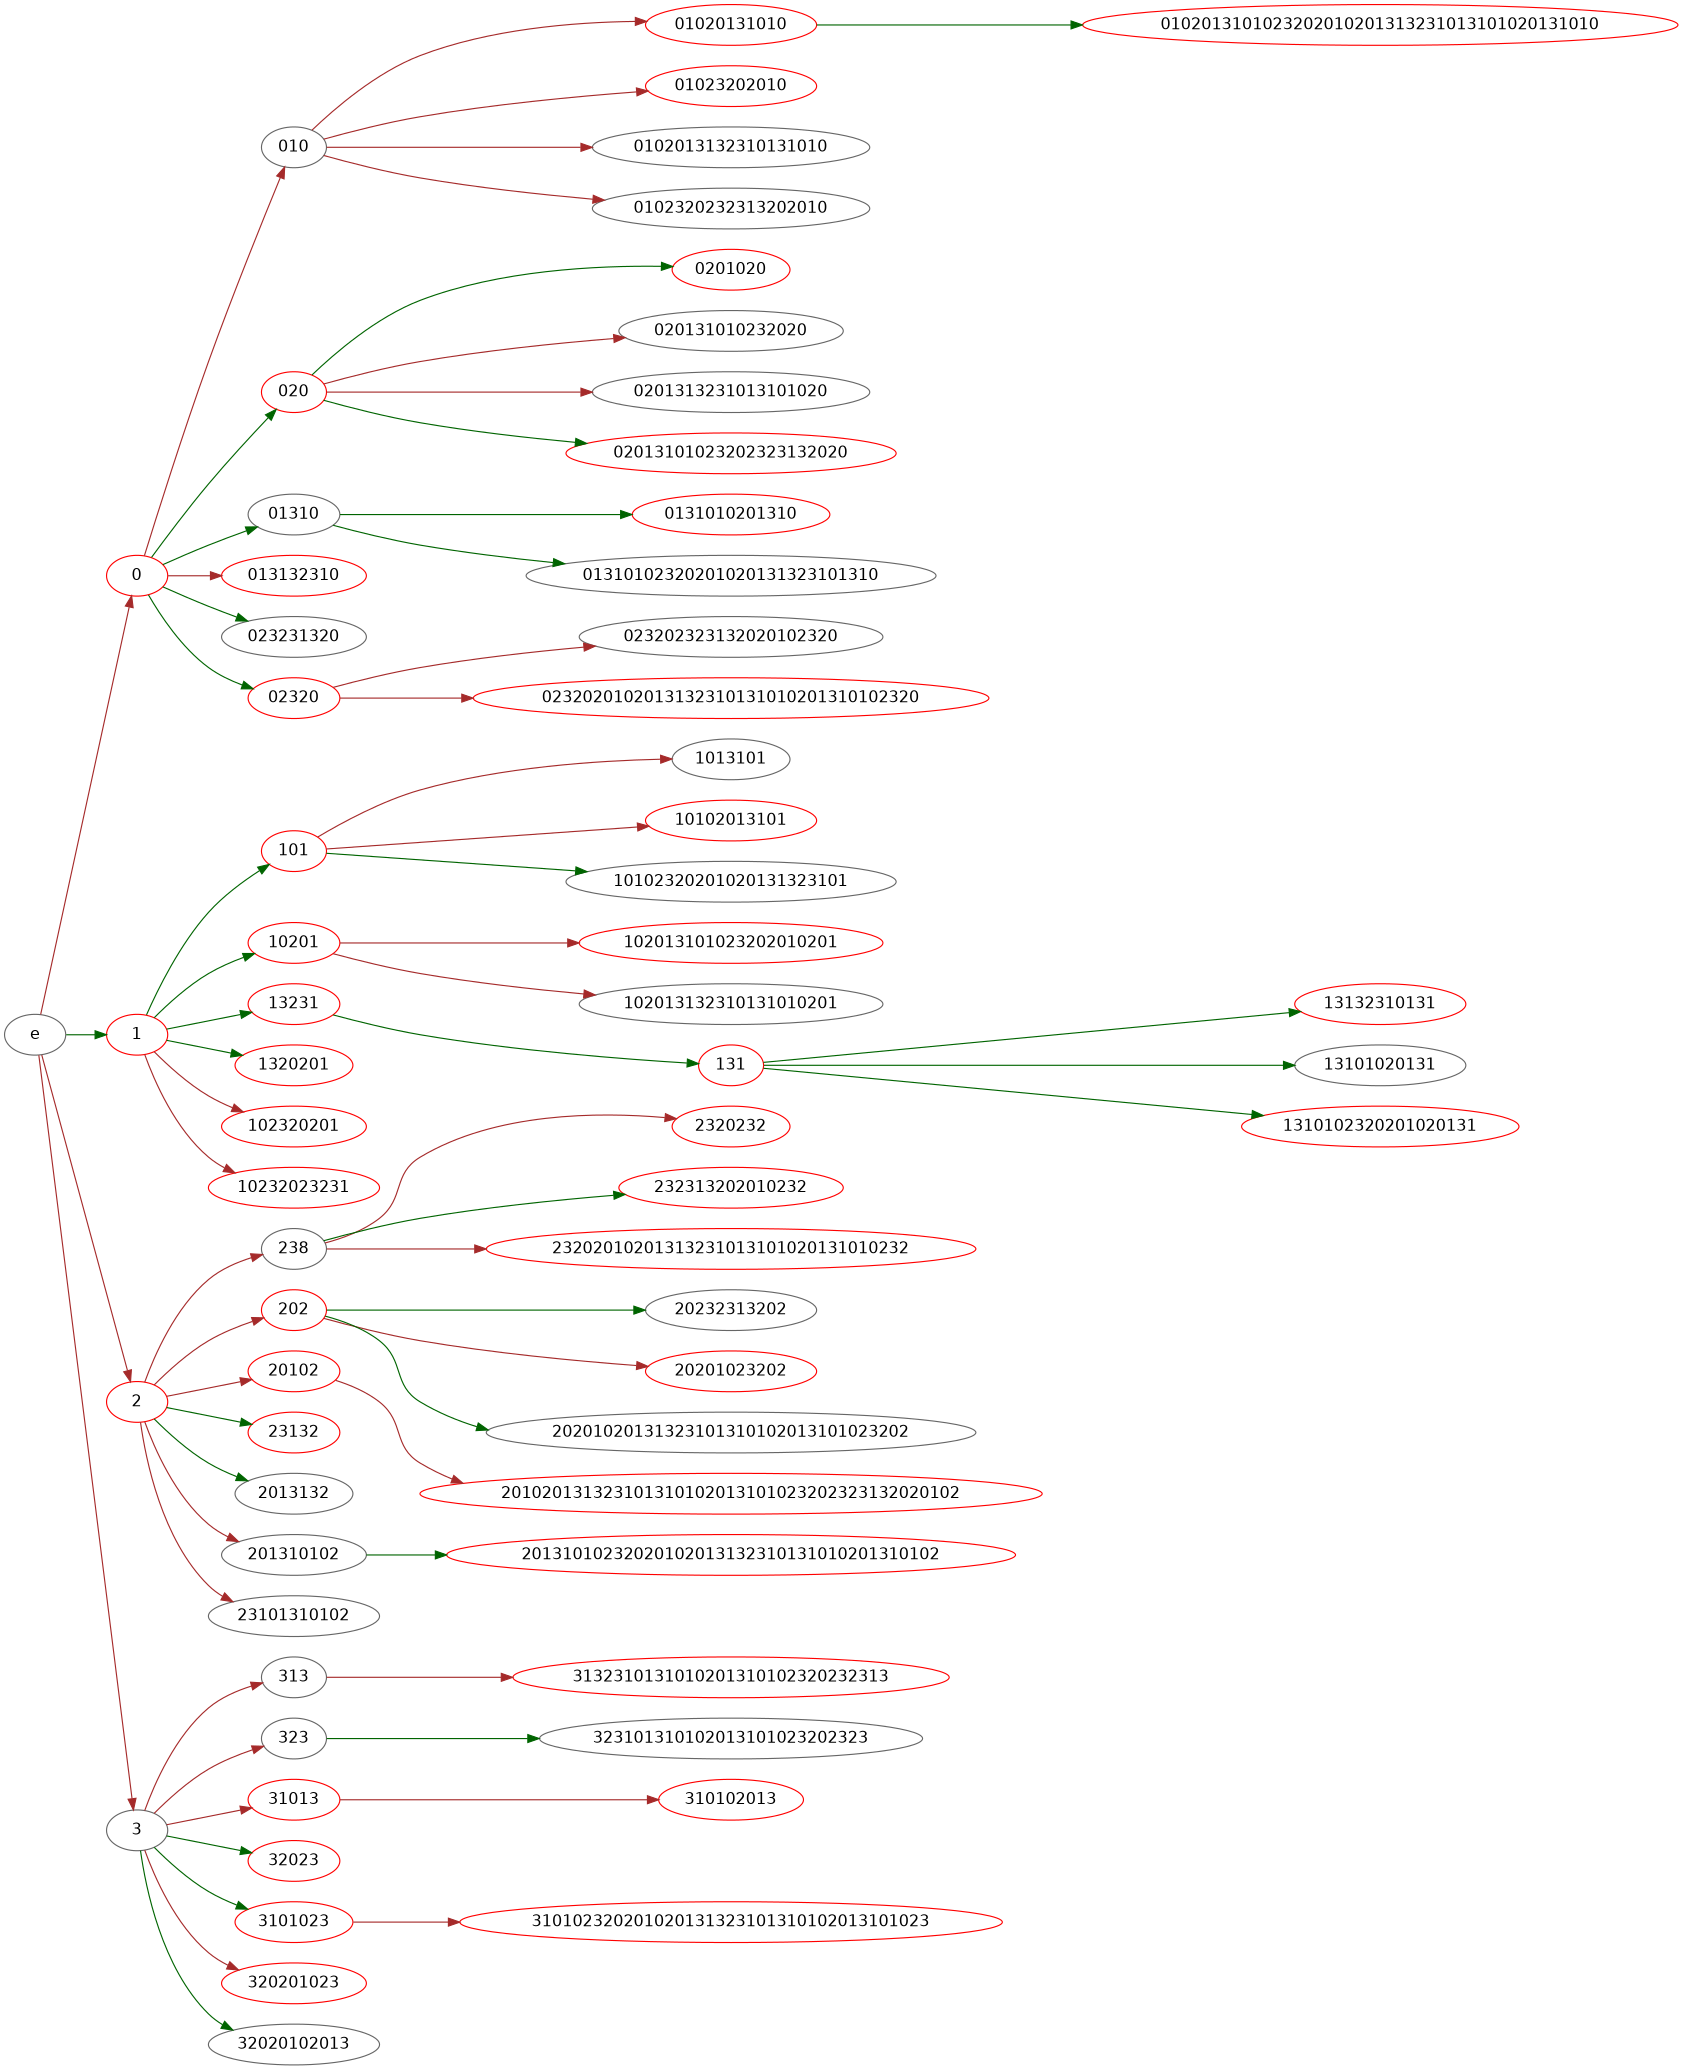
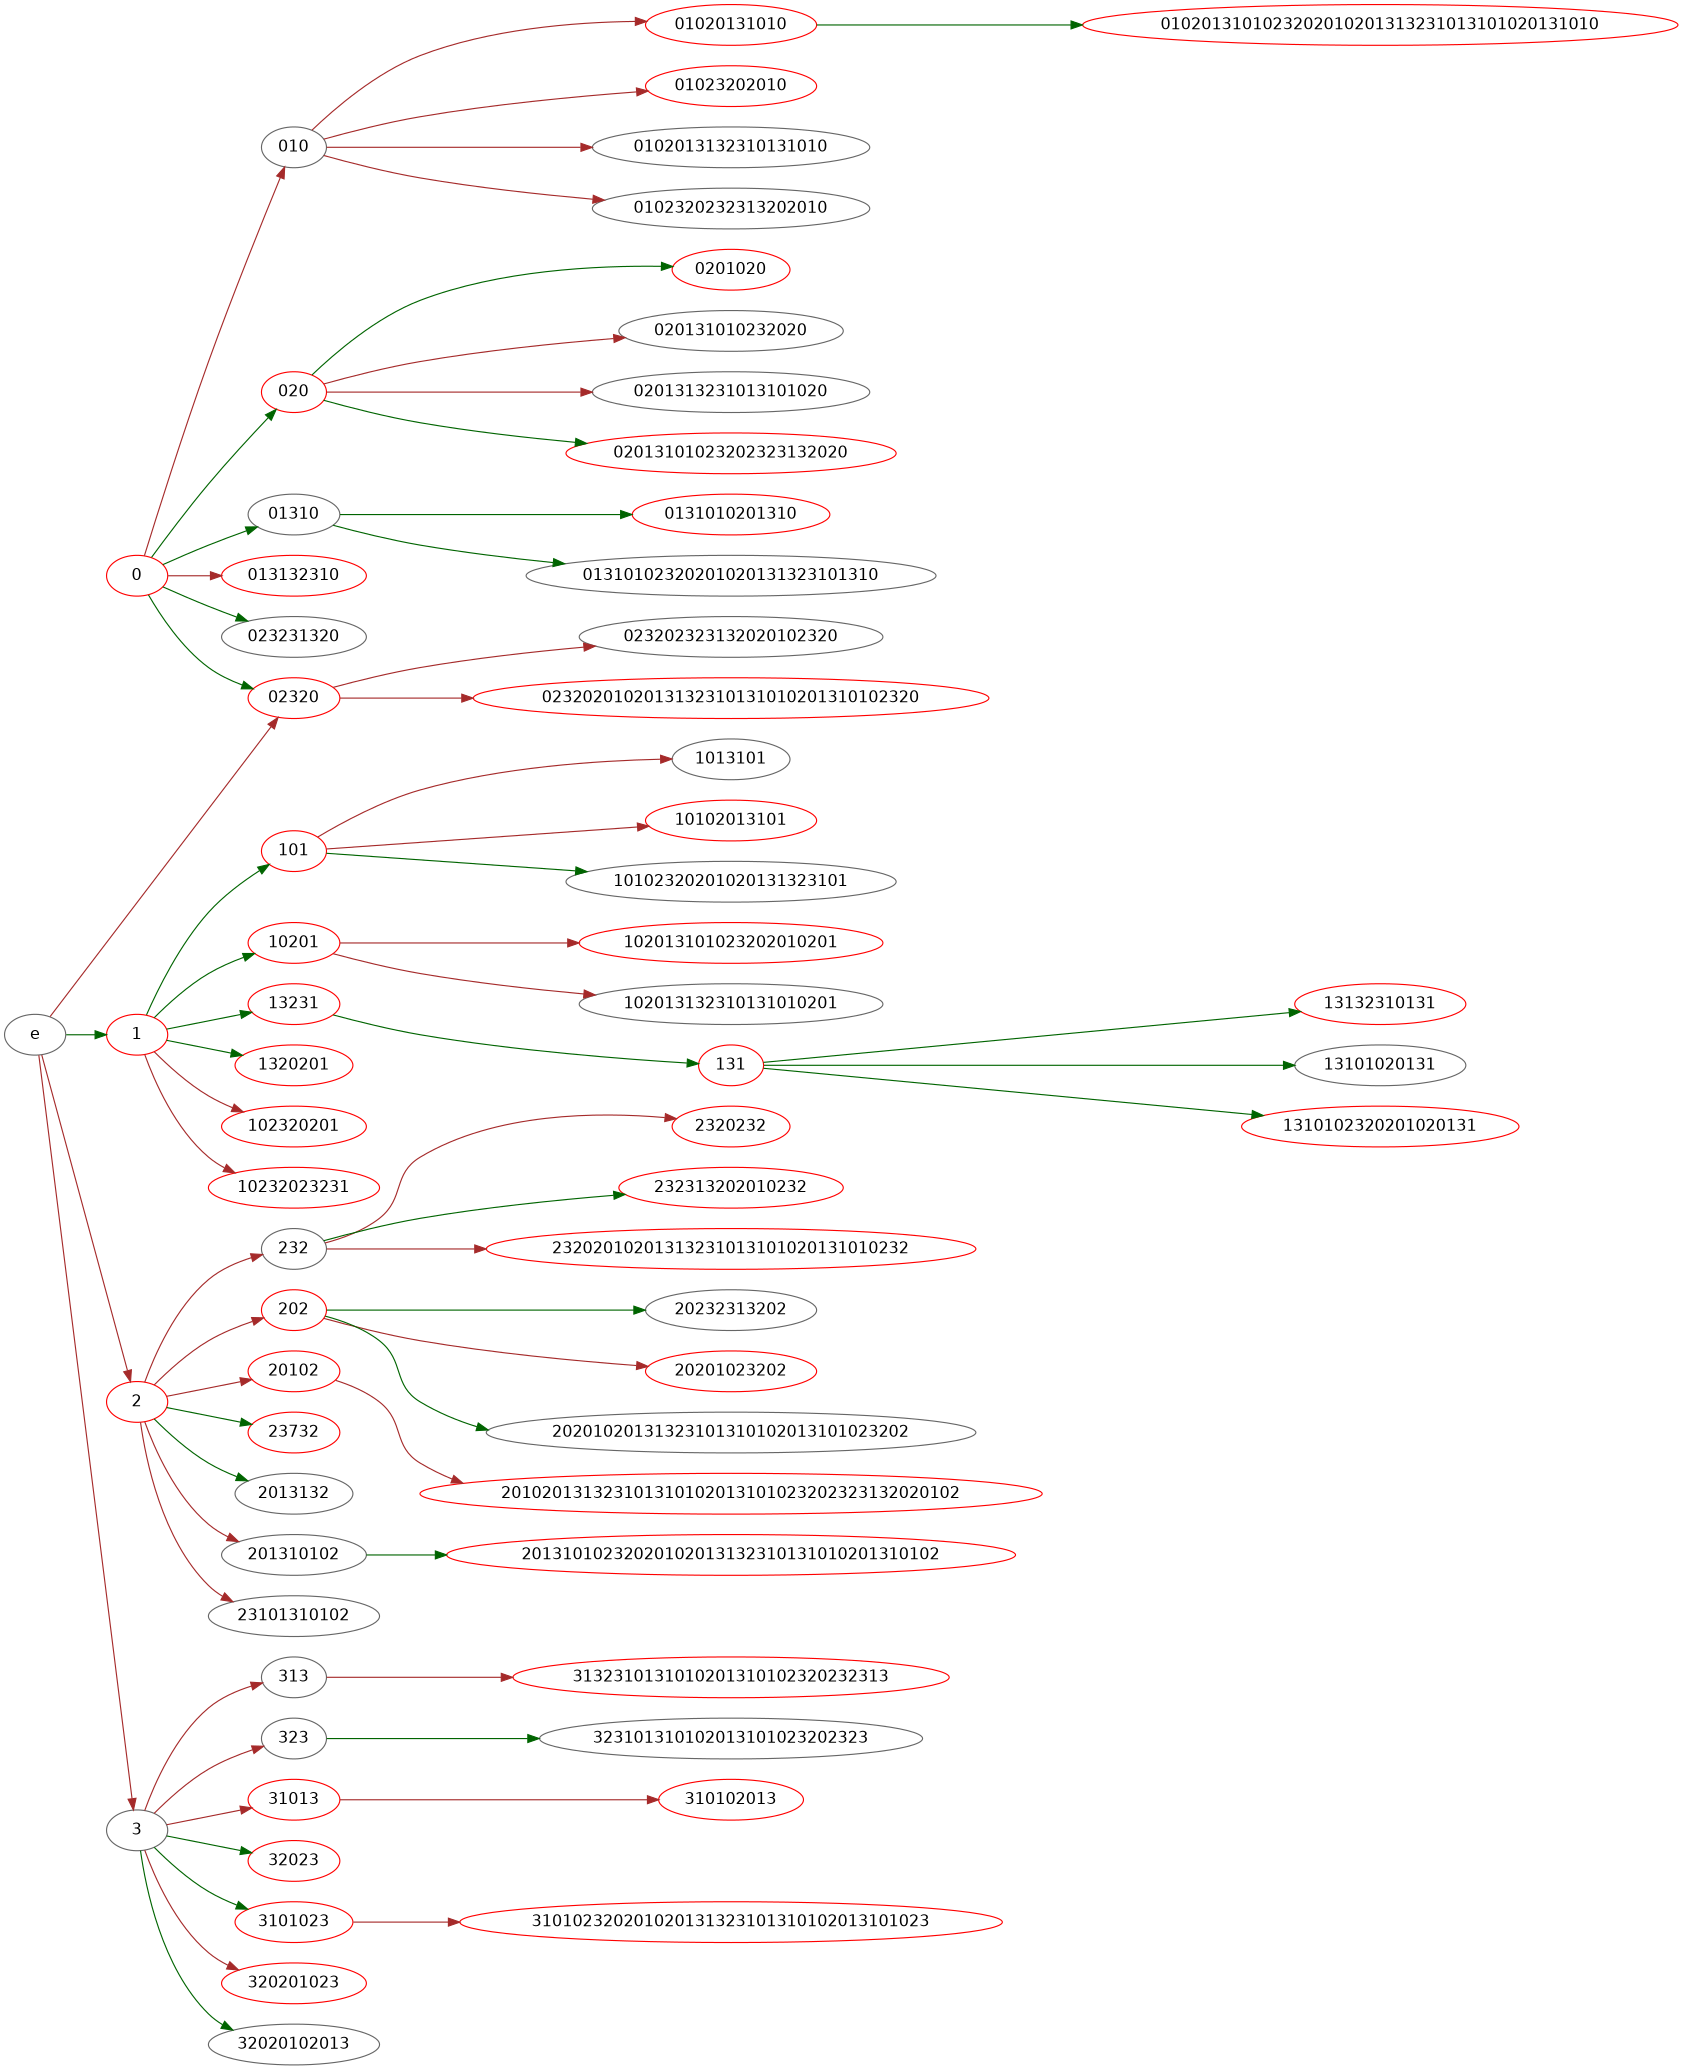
edge "e" -> "0": now "e" -> "02320"
node "238": label "238" -> "232"
node "23132": label "23132" -> "23732"
